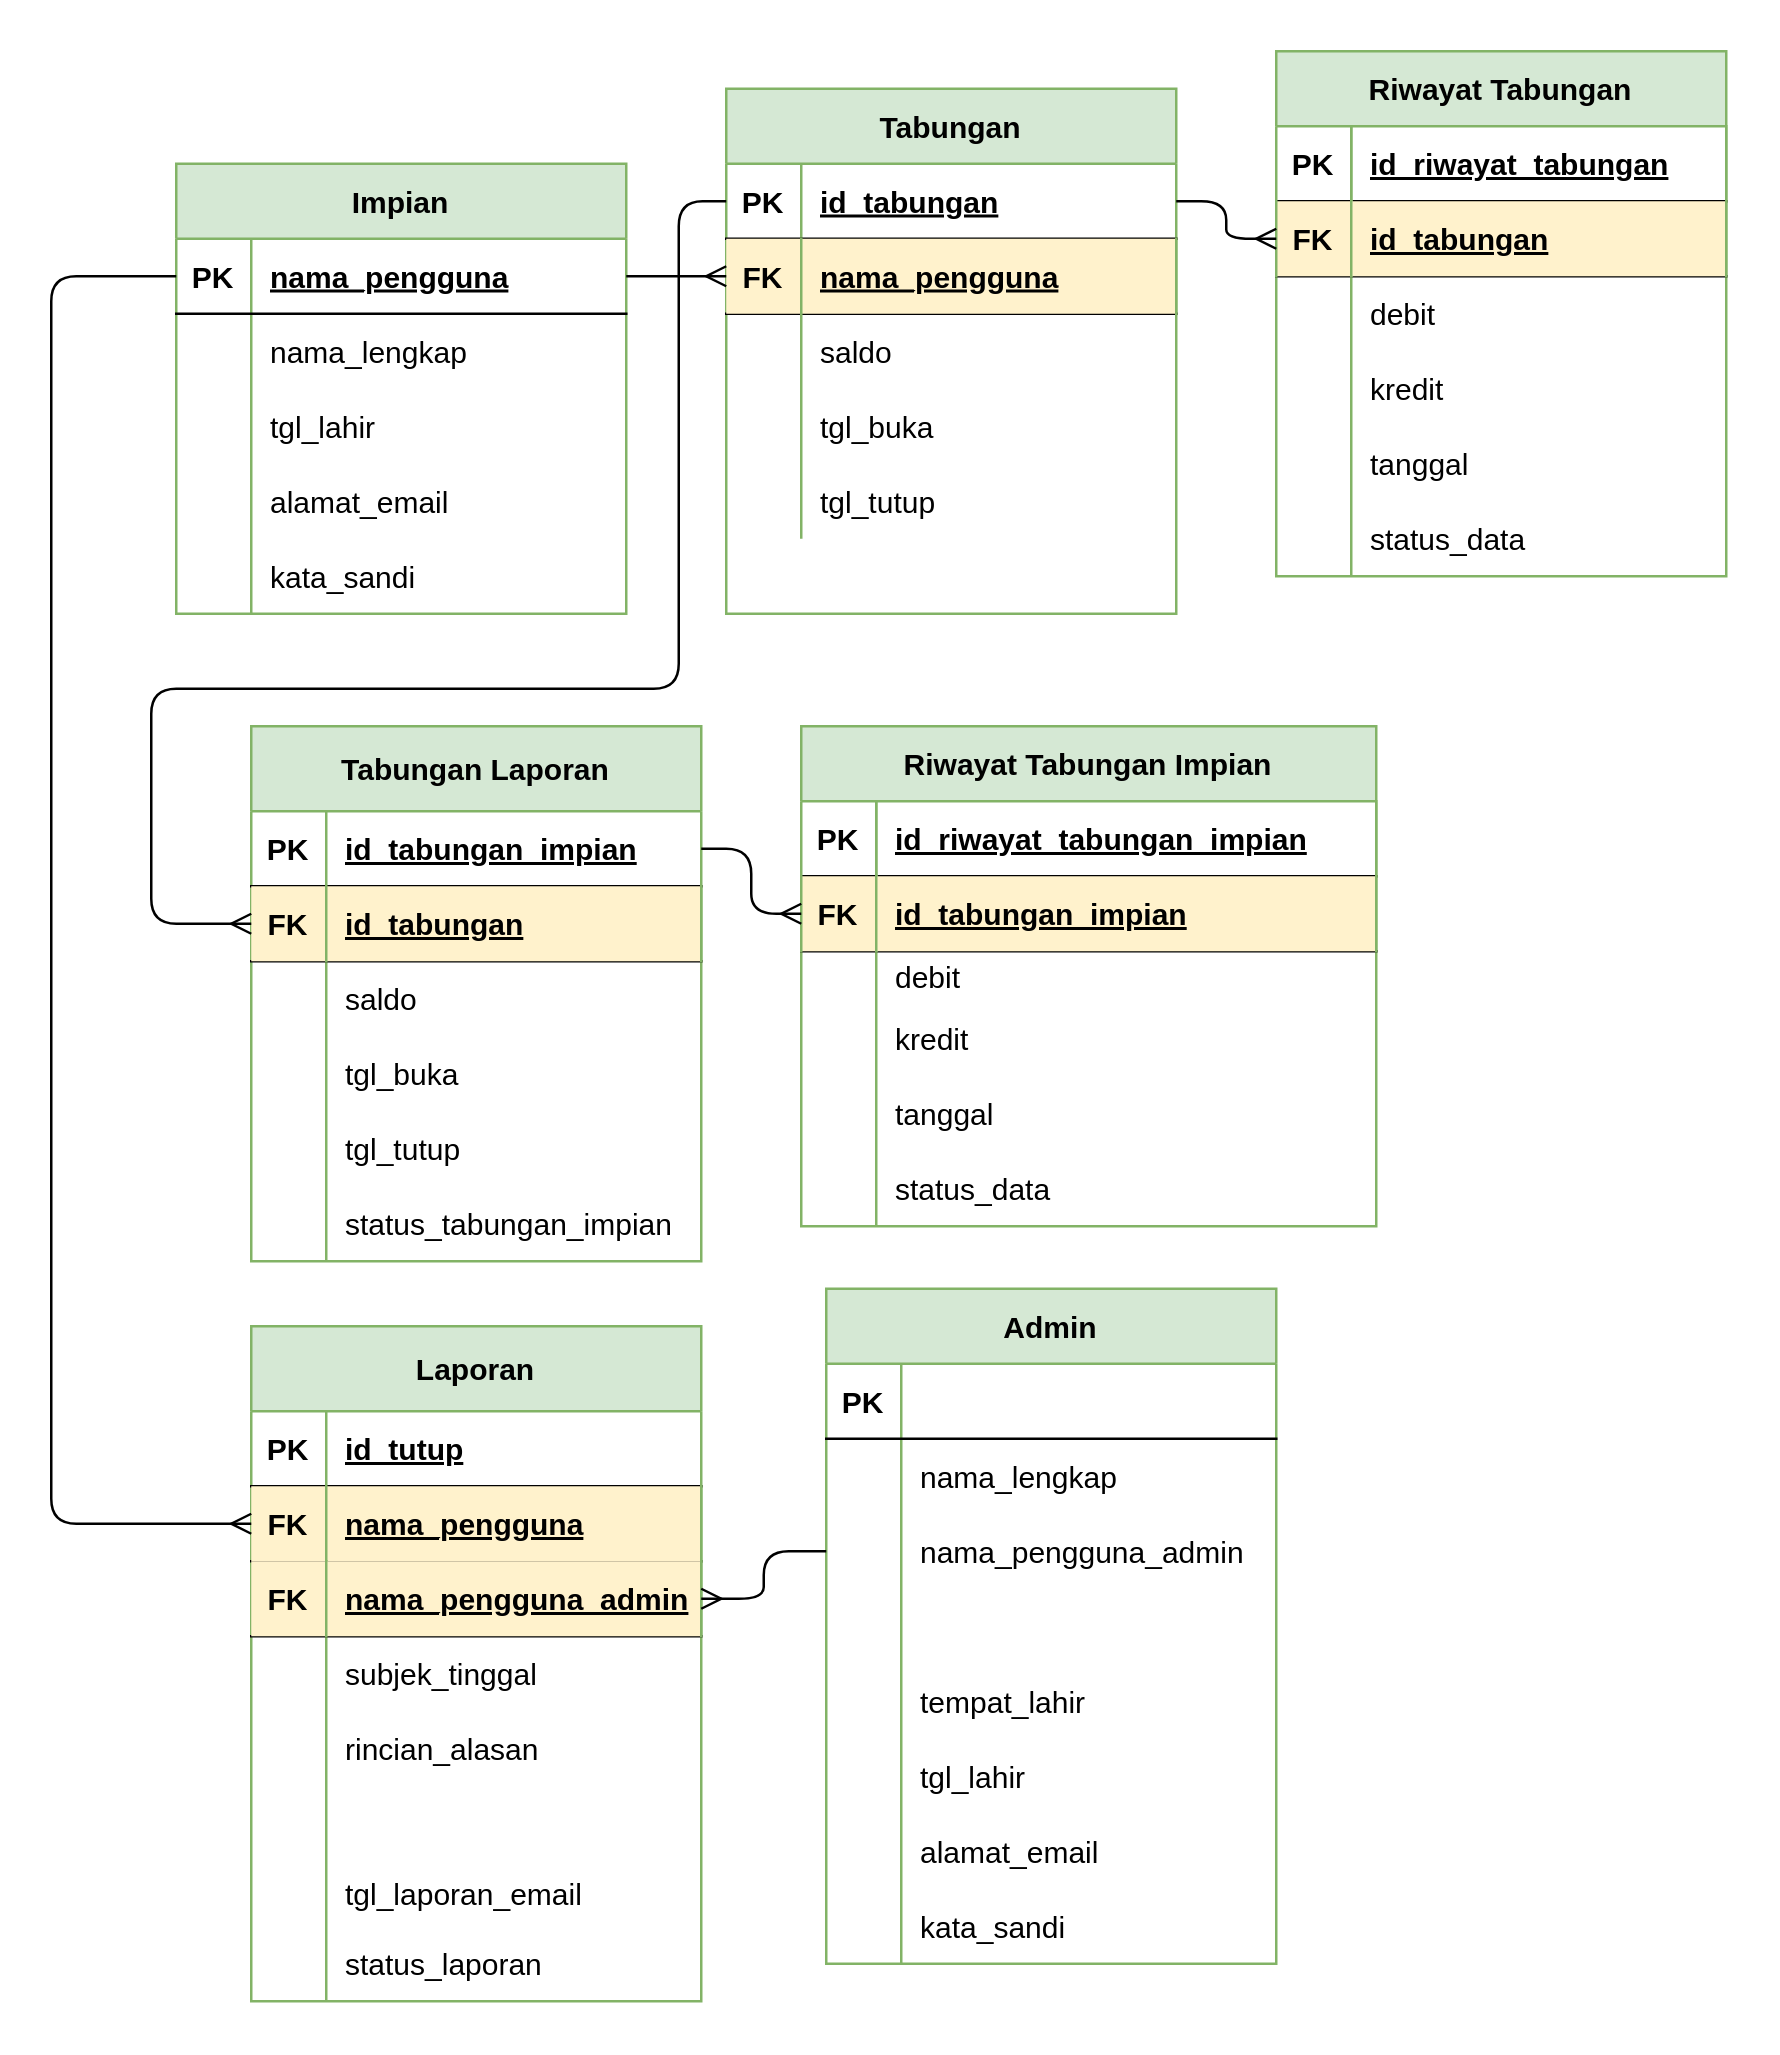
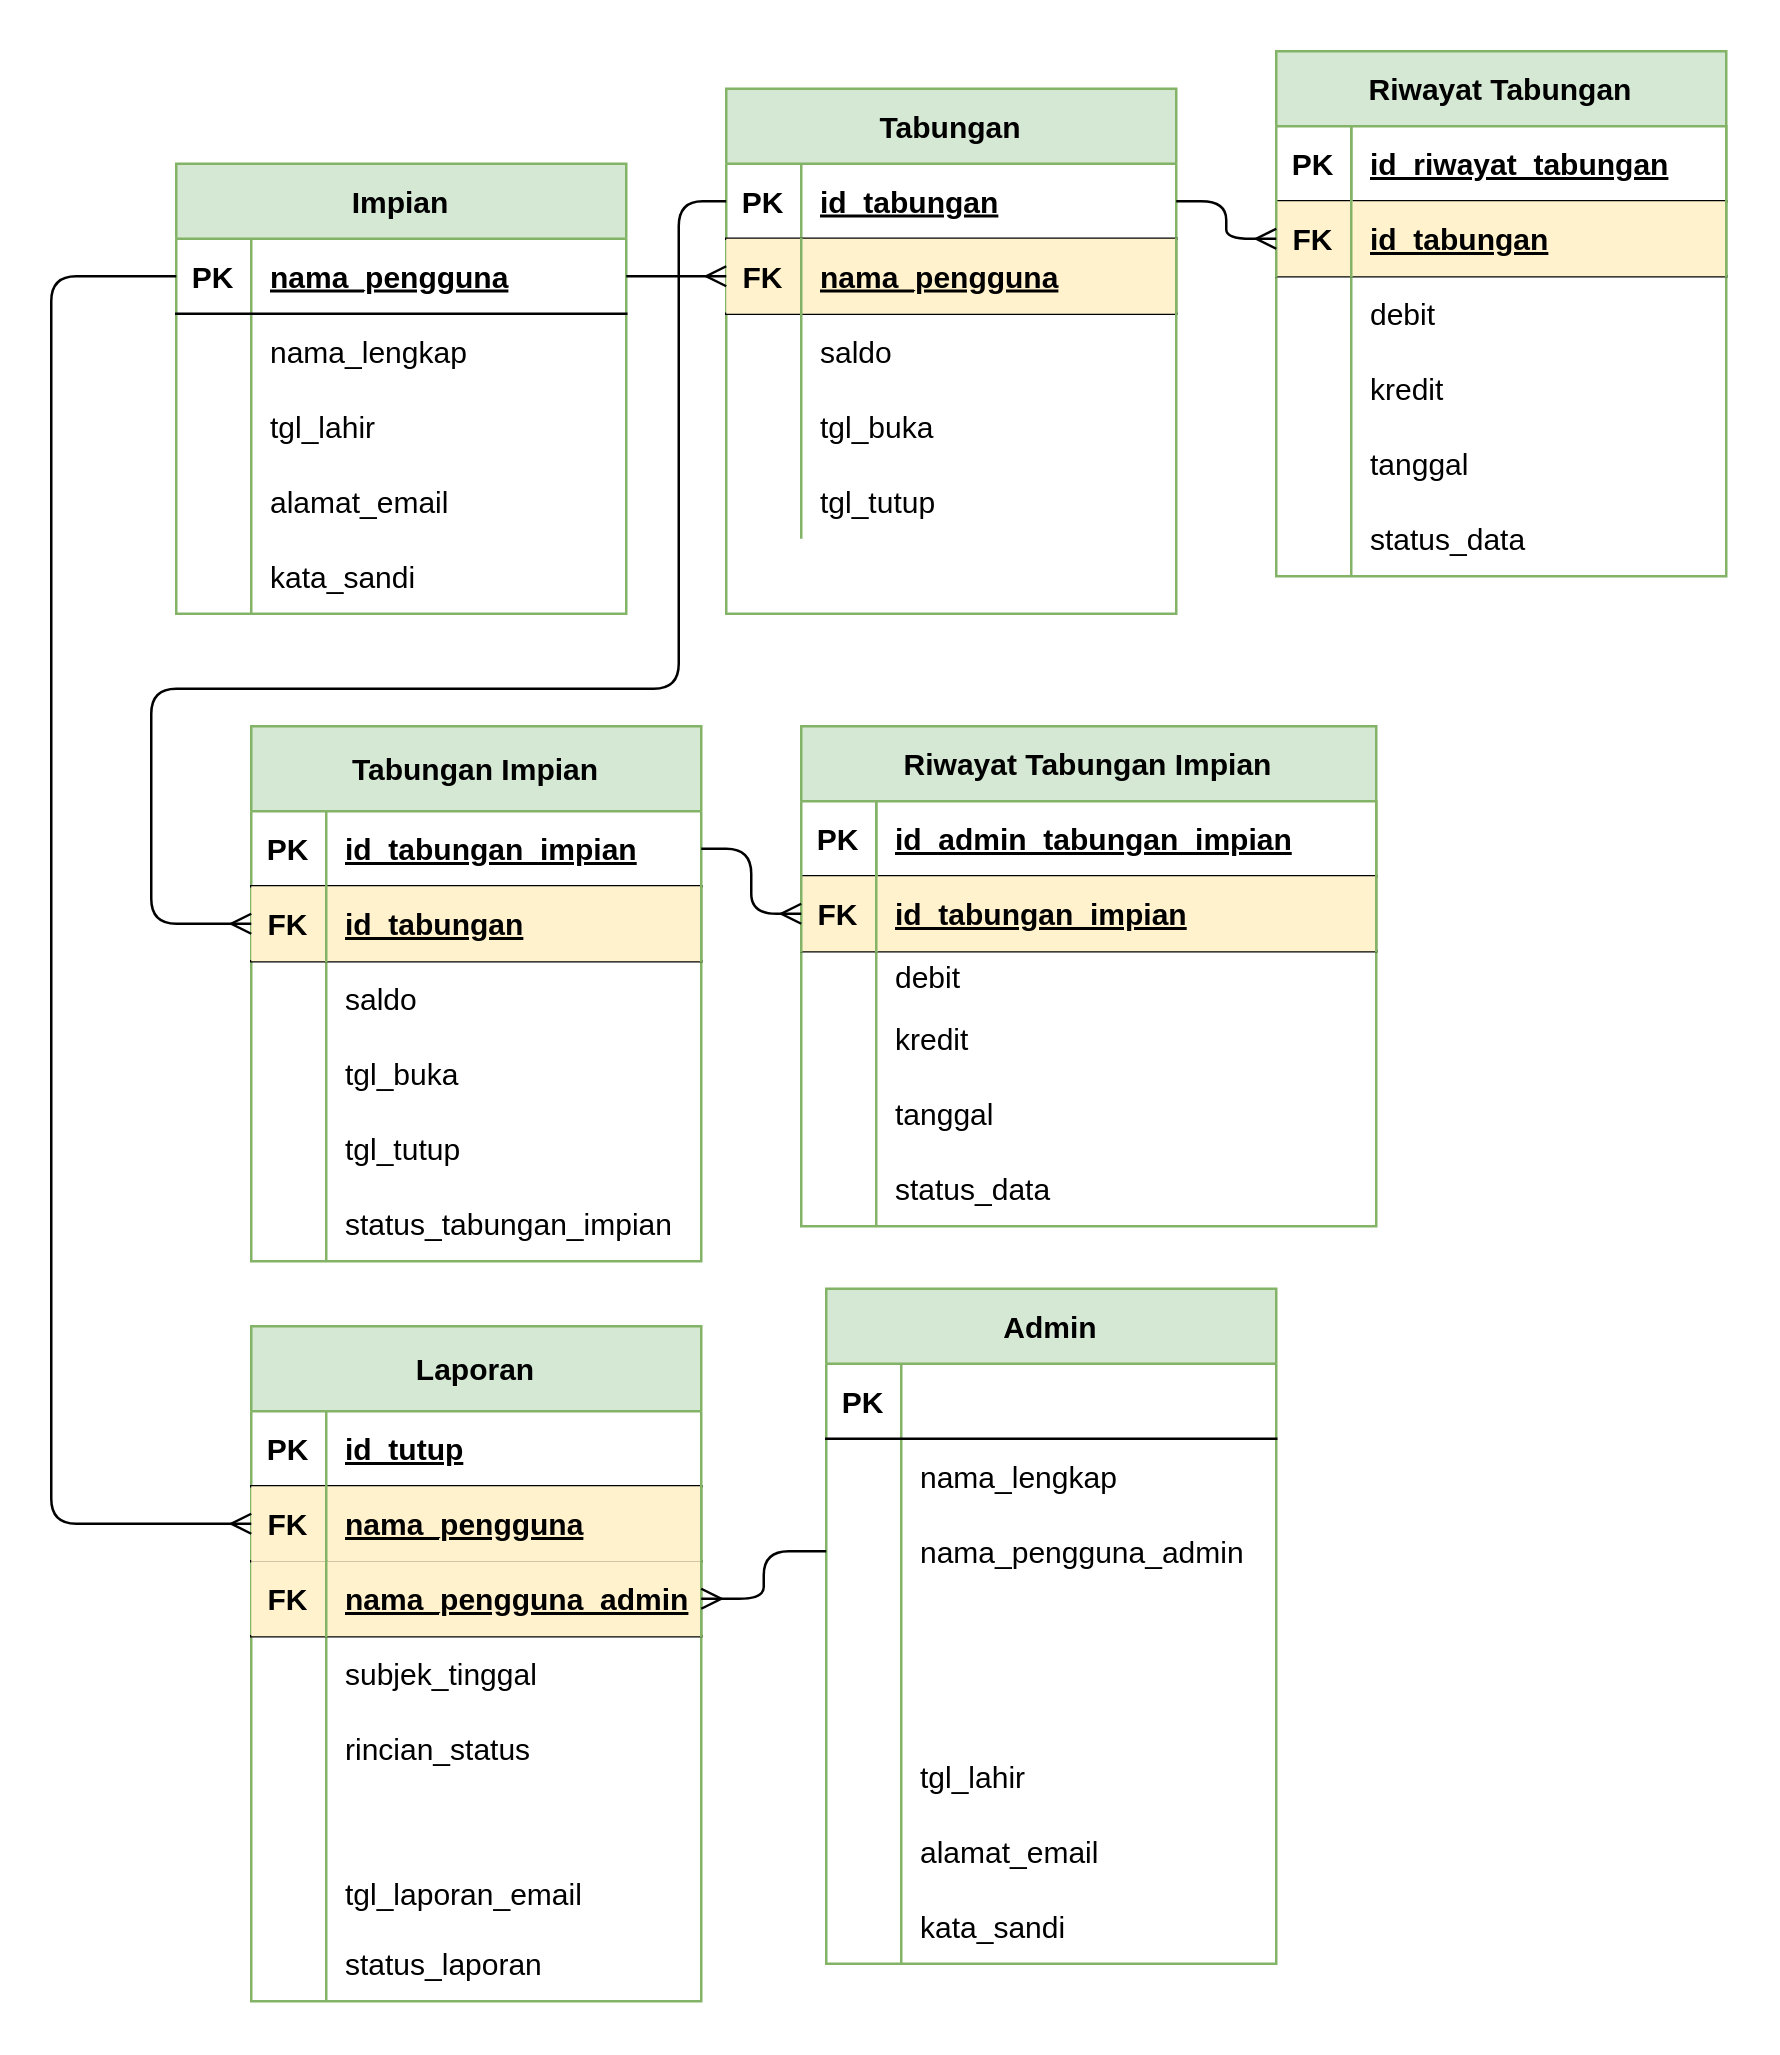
node "Tabungan Laporan": label "Tabungan Laporan" -> "Tabungan Impian"
node "id_riwayat_tabungan_impian": label "id_riwayat_tabungan_impian" -> "id_admin_tabungan_impian"
node "tempat_lahir": removed
node "rincian_alasan": label "rincian_alasan" -> "rincian_status"
